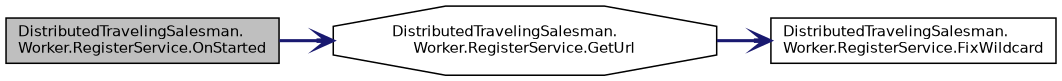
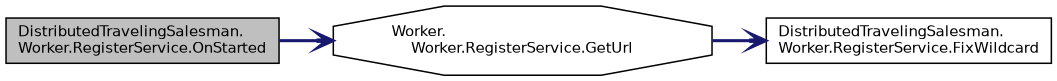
node "DistributedTravelingSalesman. Worker.RegisterService.GetUrl": label "DistributedTravelingSalesman. Worker.RegisterService.GetUrl" -> "Worker. Worker.RegisterService.GetUrl"
